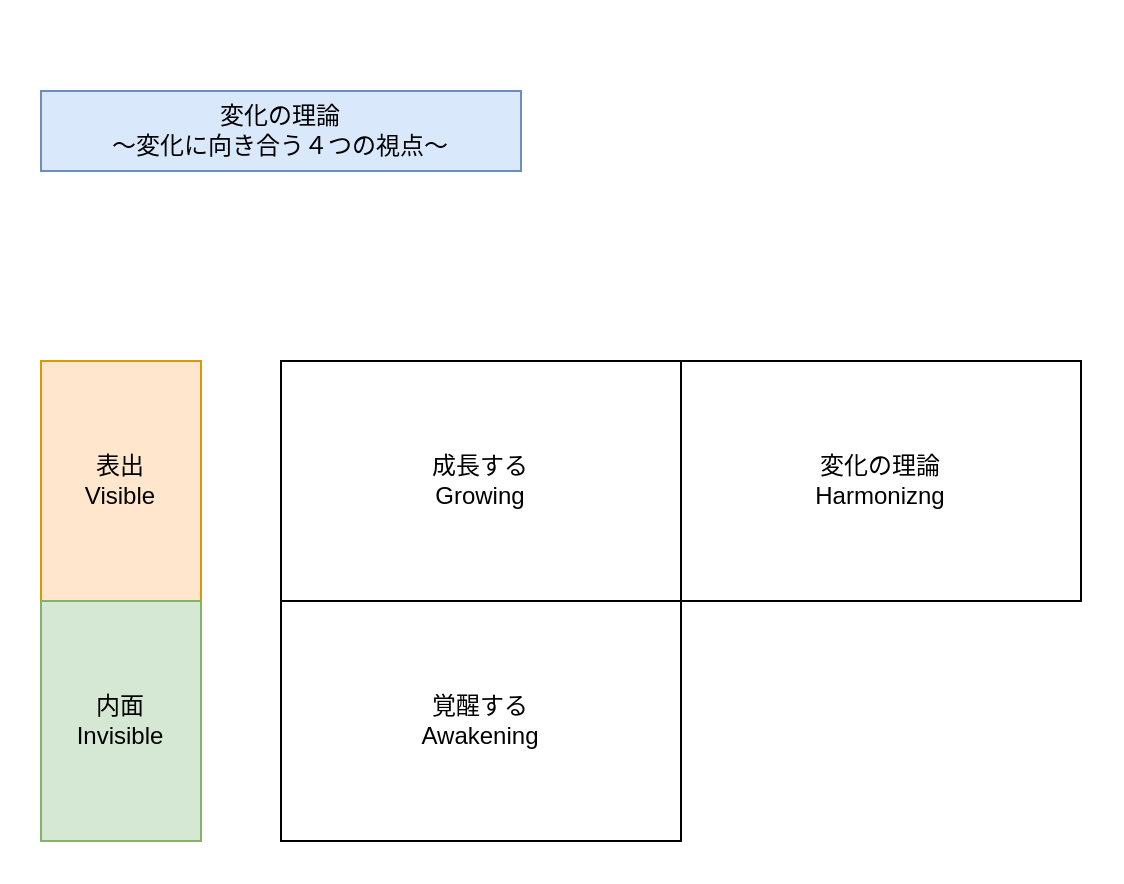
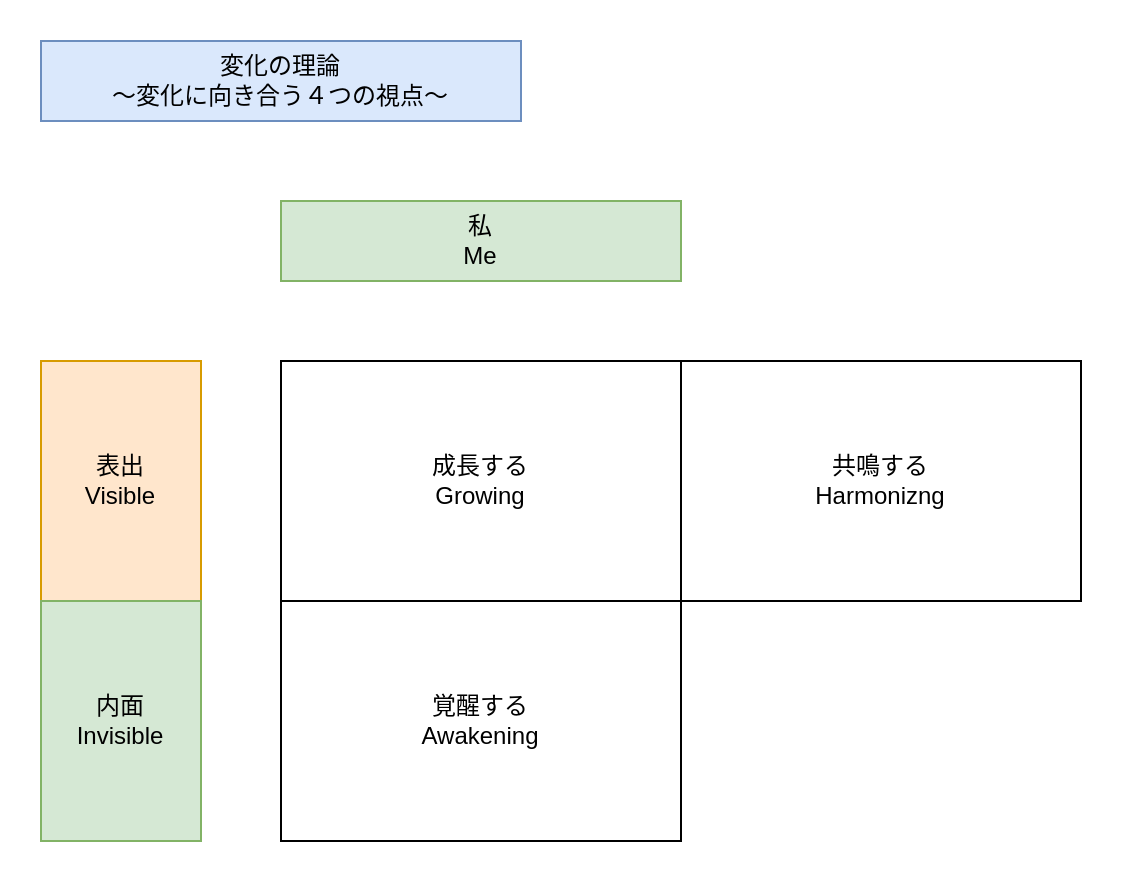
node "変化の理論 ～変化に向き合う４つの視点～": moved (281, 131) -> (281, 81)
node "私 Me": added
node "変化の理論 Harmonizng": label "変化の理論 Harmonizng" -> "共鳴する Harmonizng"
